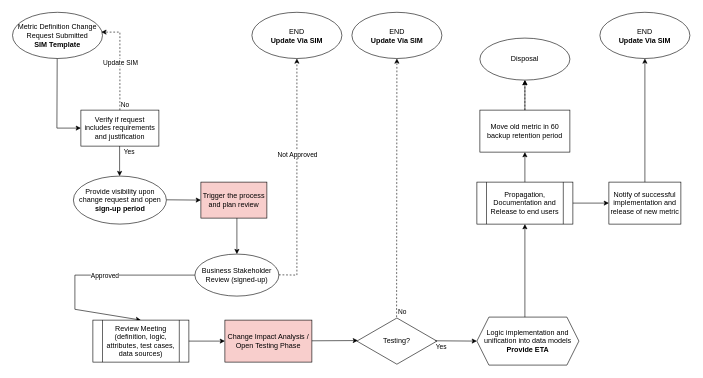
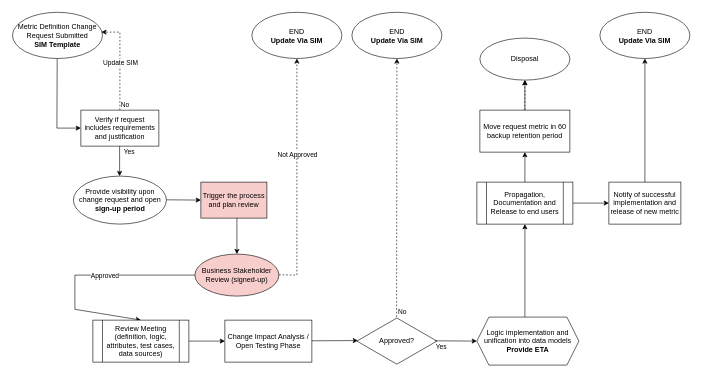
node "Move old metric in 60 backup retention period": label "Move old metric in 60 backup retention period" -> "Move request metric in 60 backup retention period"
node "Business Stakeholder Review (signed-up)": fillcolor #ffffff -> #f8cecc
node "Change Impact Analysis / Open Testing Phase": fillcolor #f8cecc -> #ffffff
node "Testing?": label "Testing?" -> "Approved?"
